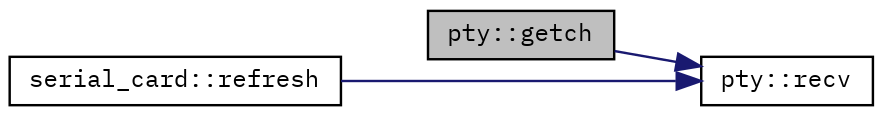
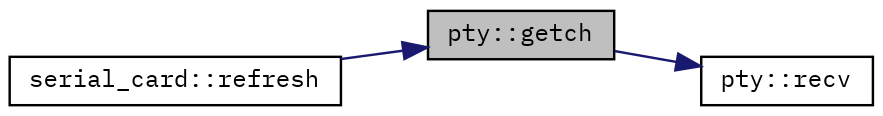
edge "serial_card::refresh" -> "pty::recv": now "serial_card::refresh" -> "pty::getch"
